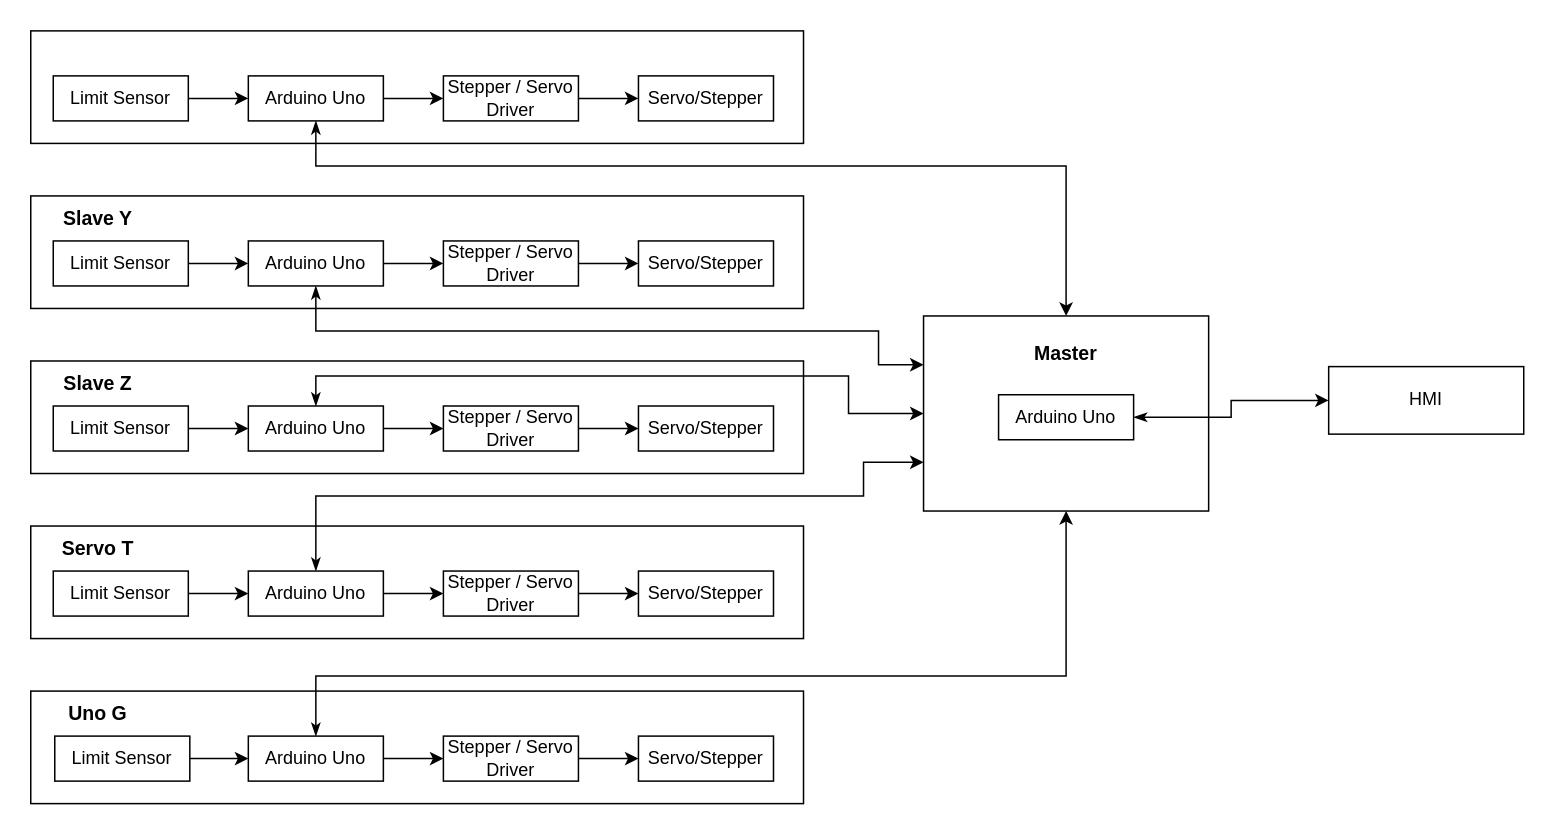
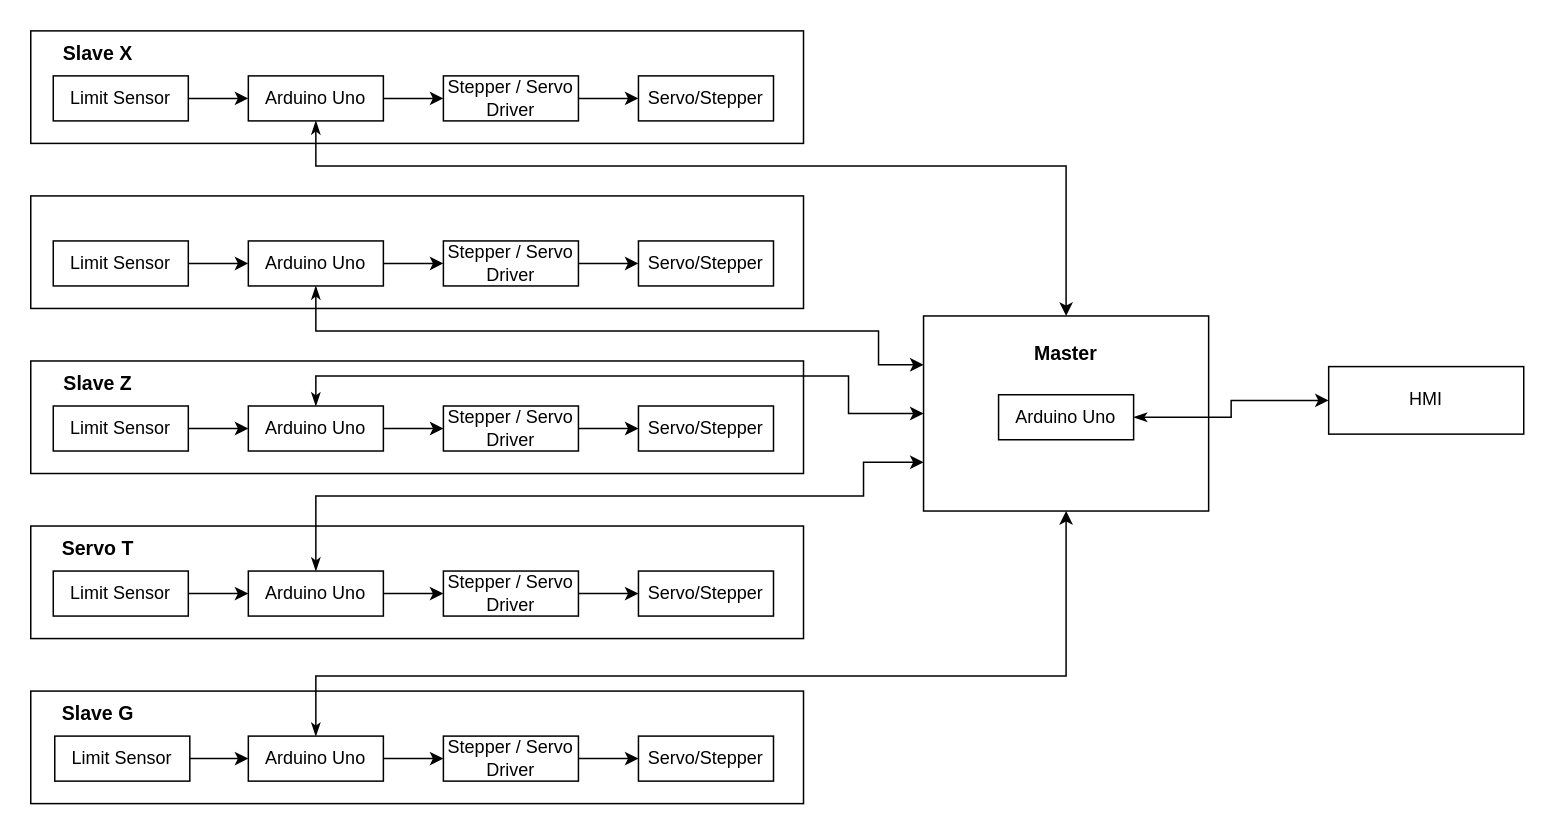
node "Slave X": added
node "Slave Y": removed
node "Uno G": label "Uno G" -> "Slave G"
